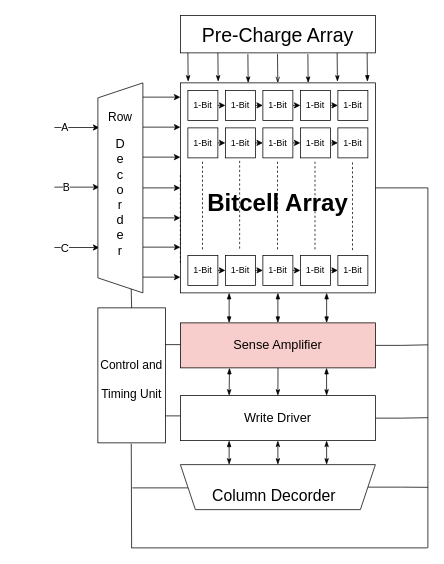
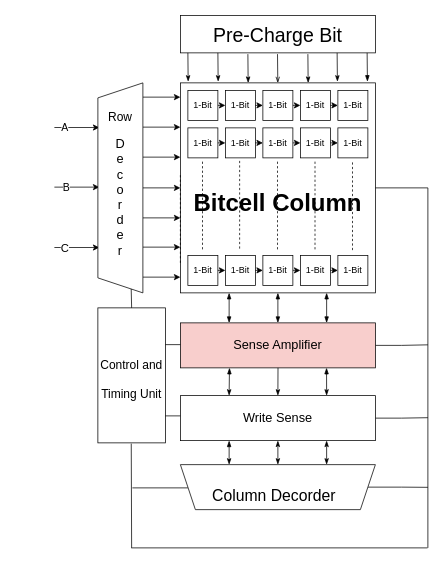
node "Pre-Charge Array": label "Pre-Charge Array" -> "Pre-Charge Bit"
node "Bitcell Array": label "Bitcell Array" -> "Bitcell Column"
node "Write Driver": label "Write Driver" -> "Write Sense"
